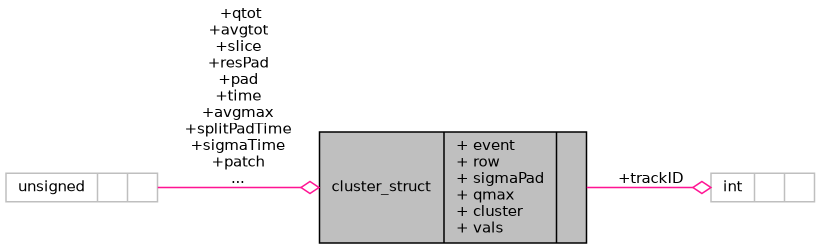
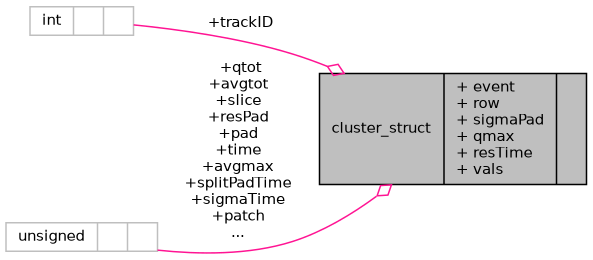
edge "cluster_struct" -> "int": reversed
node "cluster_struct": text "+ cluster" -> "+ resTime"
